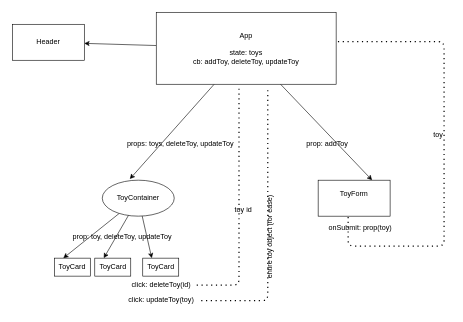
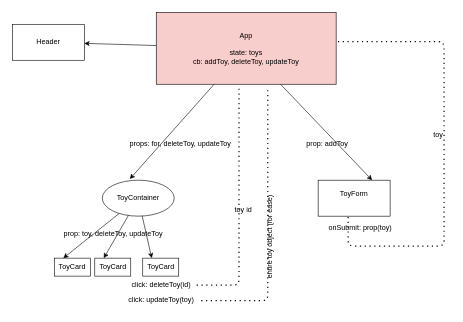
node "App state: toys cb: addToy, deleteToy, updateToy": fillcolor #ffffff -> #f8cecc
node "props: toys, deleteToy, updateToy": label "props: toys, deleteToy, updateToy" -> "props: for, deleteToy, updateToy"
node "prop: toy, deleteToy, updateToy": moved (122, 237) -> (113, 234)
